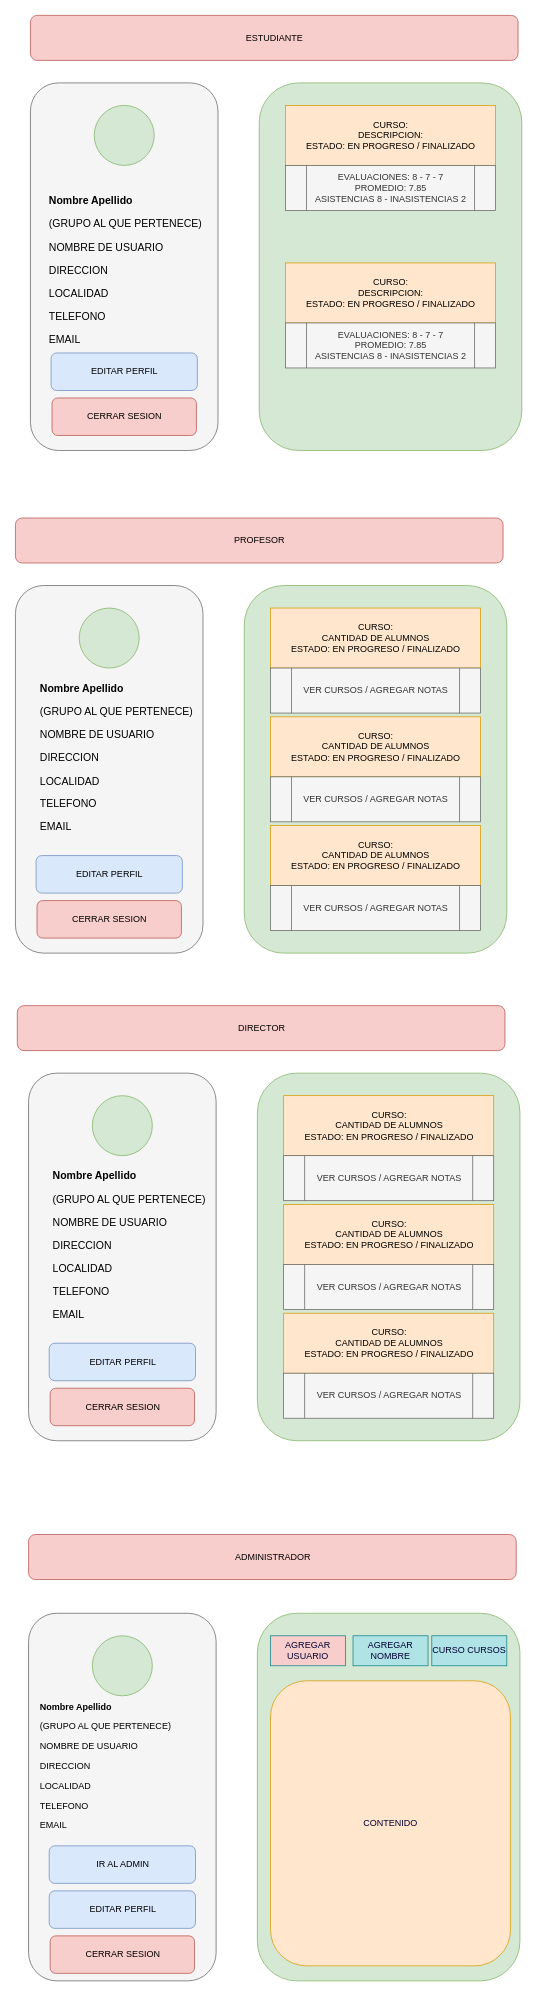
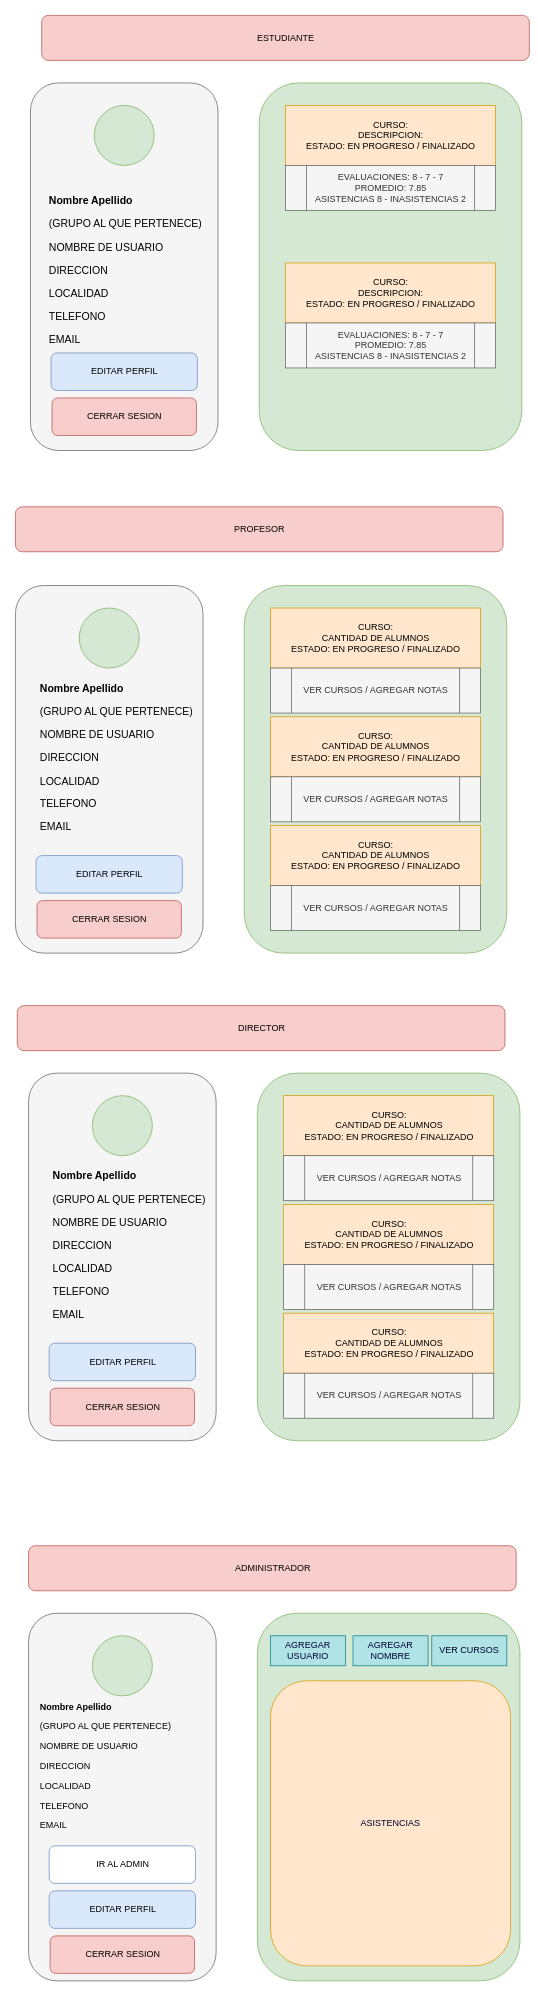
node "ESTUDIANTE": moved (274, 38) -> (285, 38)
node "PROFESOR": moved (259, 540) -> (259, 529)
node "ADMINISTRADOR": moved (272, 1557) -> (272, 1568)
node "AGREGAR USUARIO": fillcolor #f8cecc -> #b0e3e6
node "CURSO CURSOS": label "CURSO CURSOS" -> "VER CURSOS"
node "CONTENIDO": label "CONTENIDO" -> "ASISTENCIAS"
node "IR AL ADMIN": fillcolor #dae8fc -> #ffffff
